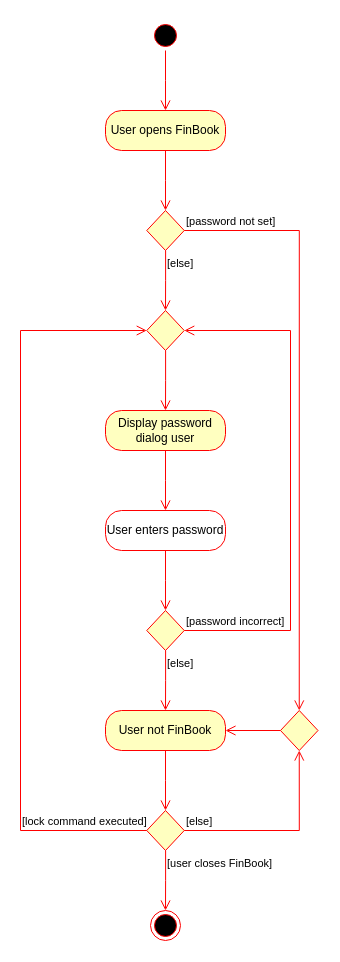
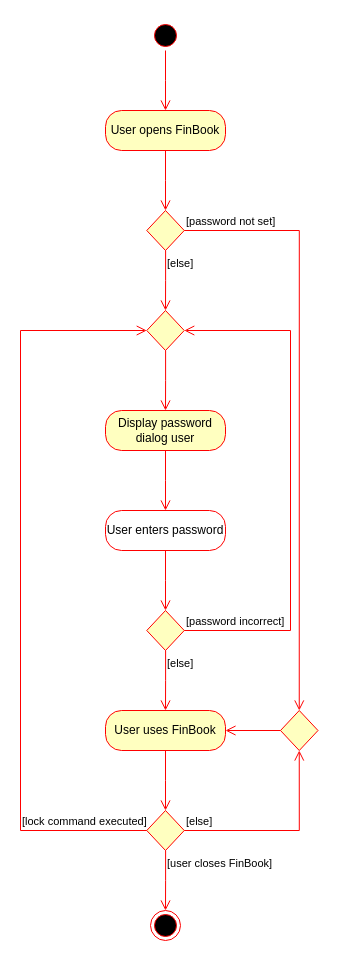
node "User not FinBook": label "User not FinBook" -> "User uses FinBook"
